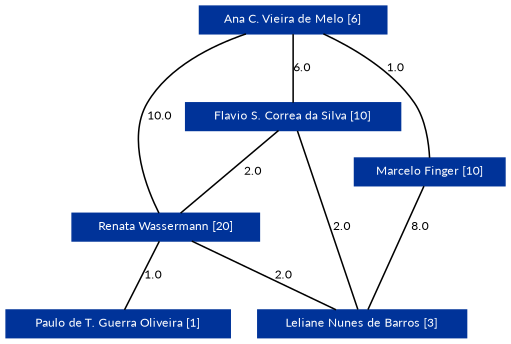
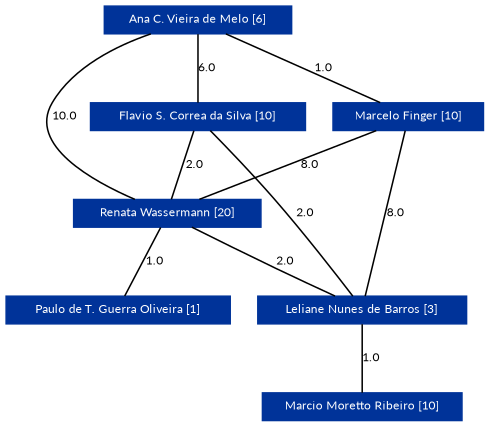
edge "Marcelo Finger [10]" -- "Renata Wassermann [20]": added, label "8.0"
node "Marcio Moretto Ribeiro [10]": added
